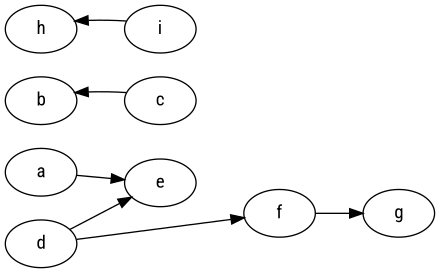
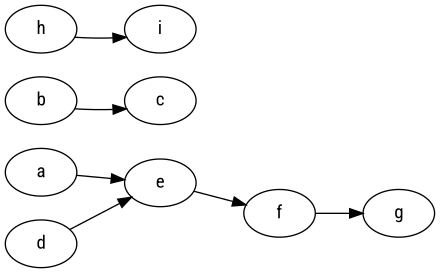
edge "i" -> "h": reversed
edge "c" -> "b": reversed
edge "d" -> "f": now "e" -> "f"
